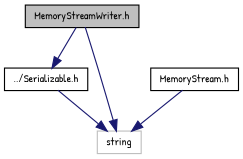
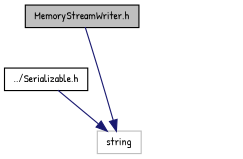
edge "MemoryStreamWriter.h" -> "../Serializable.h": removed
node "MemoryStream.h": removed
